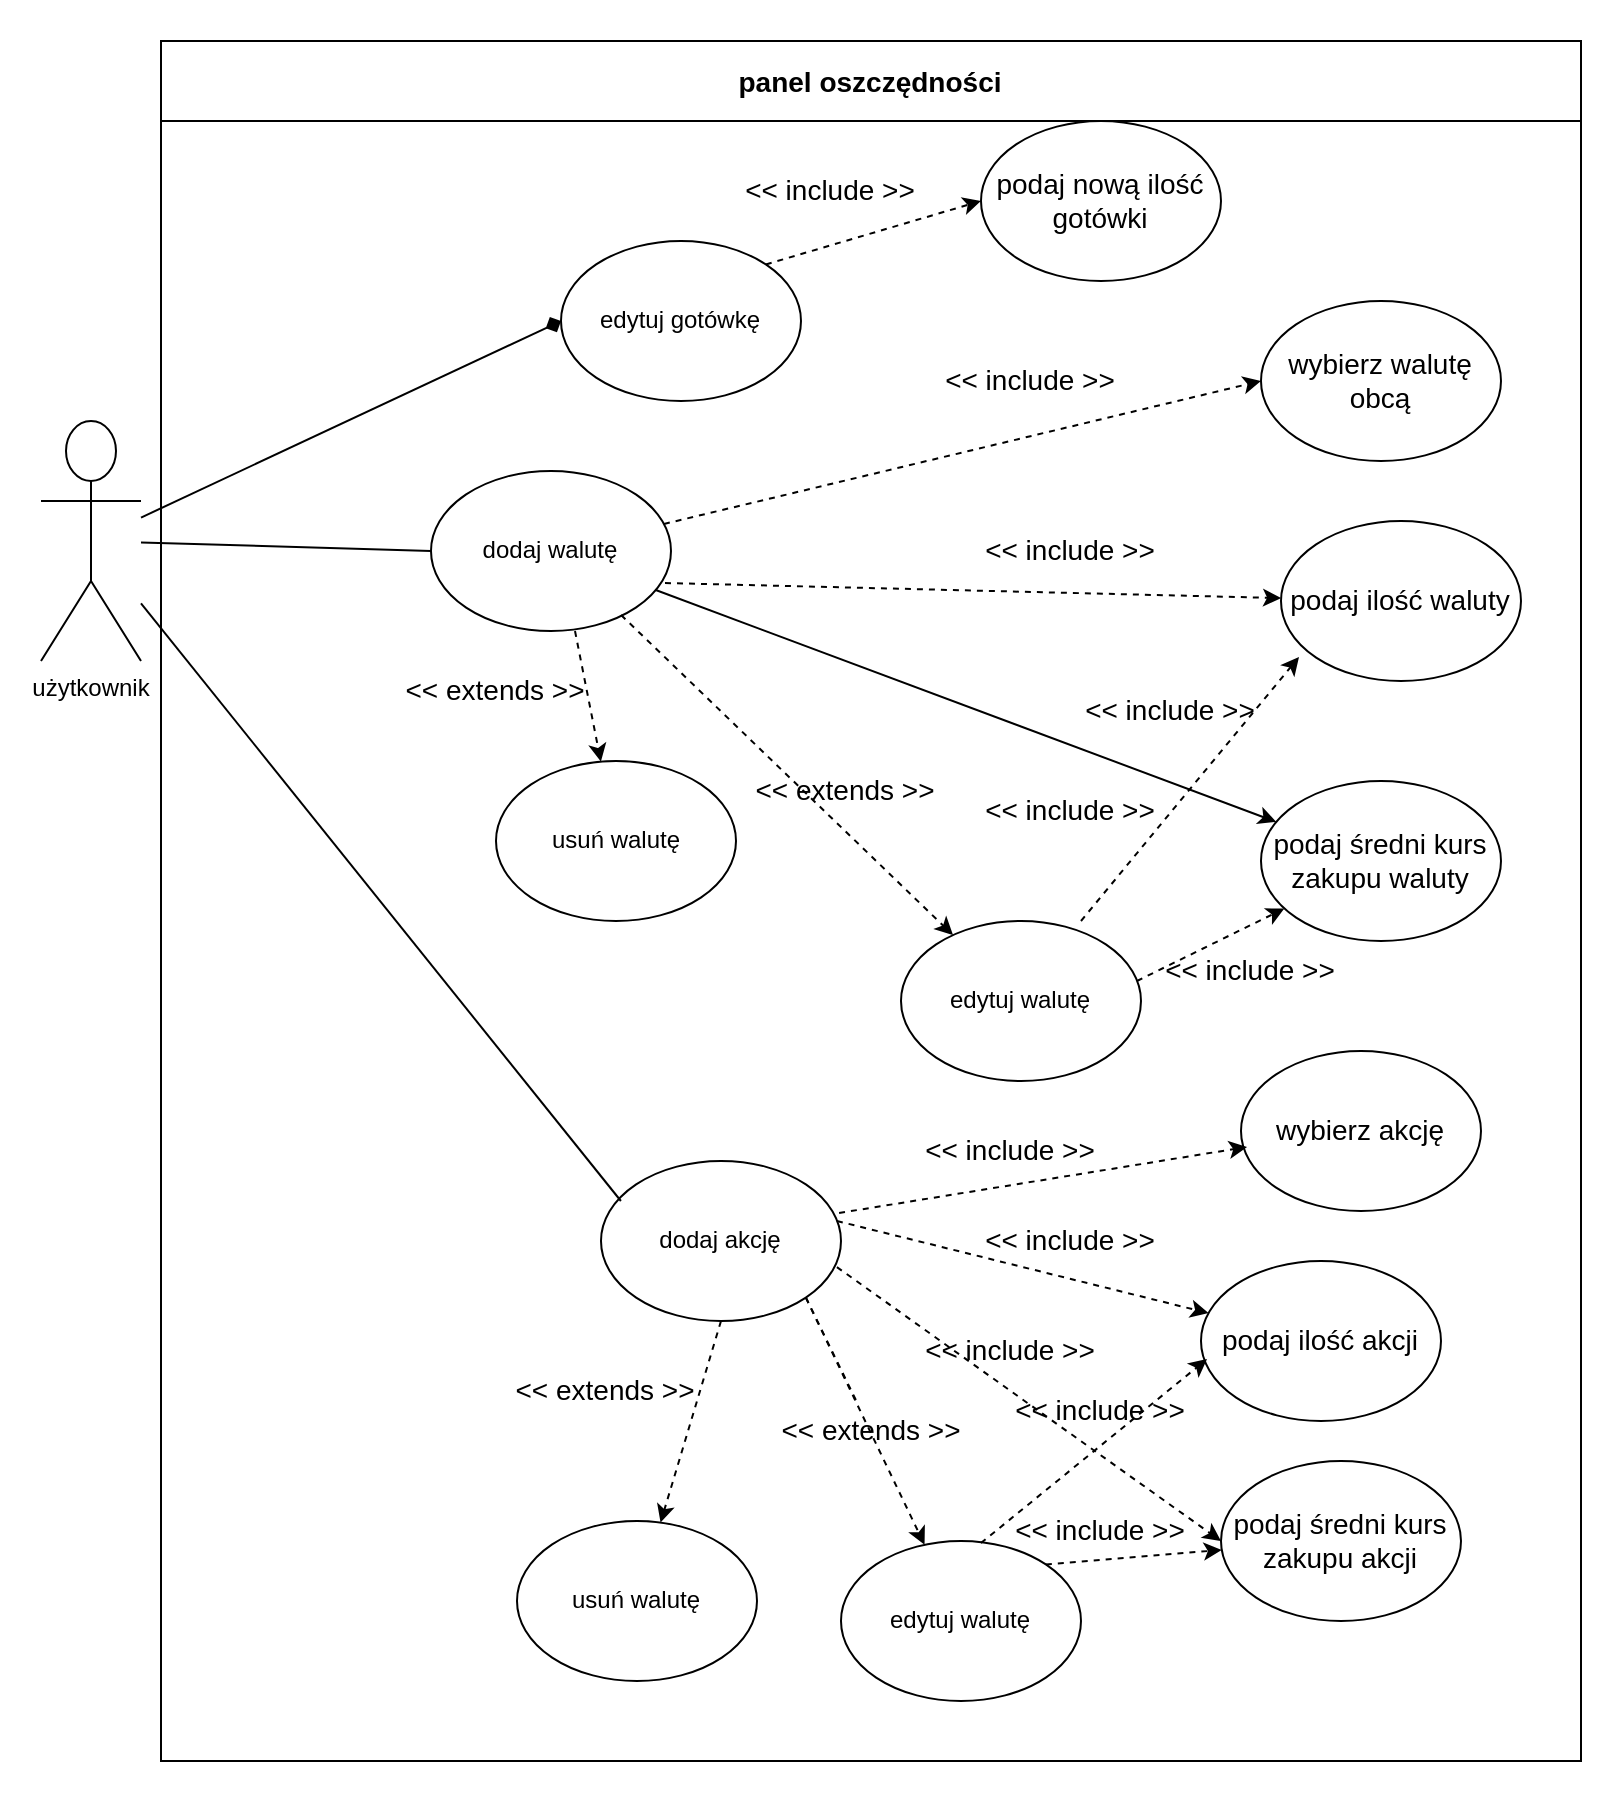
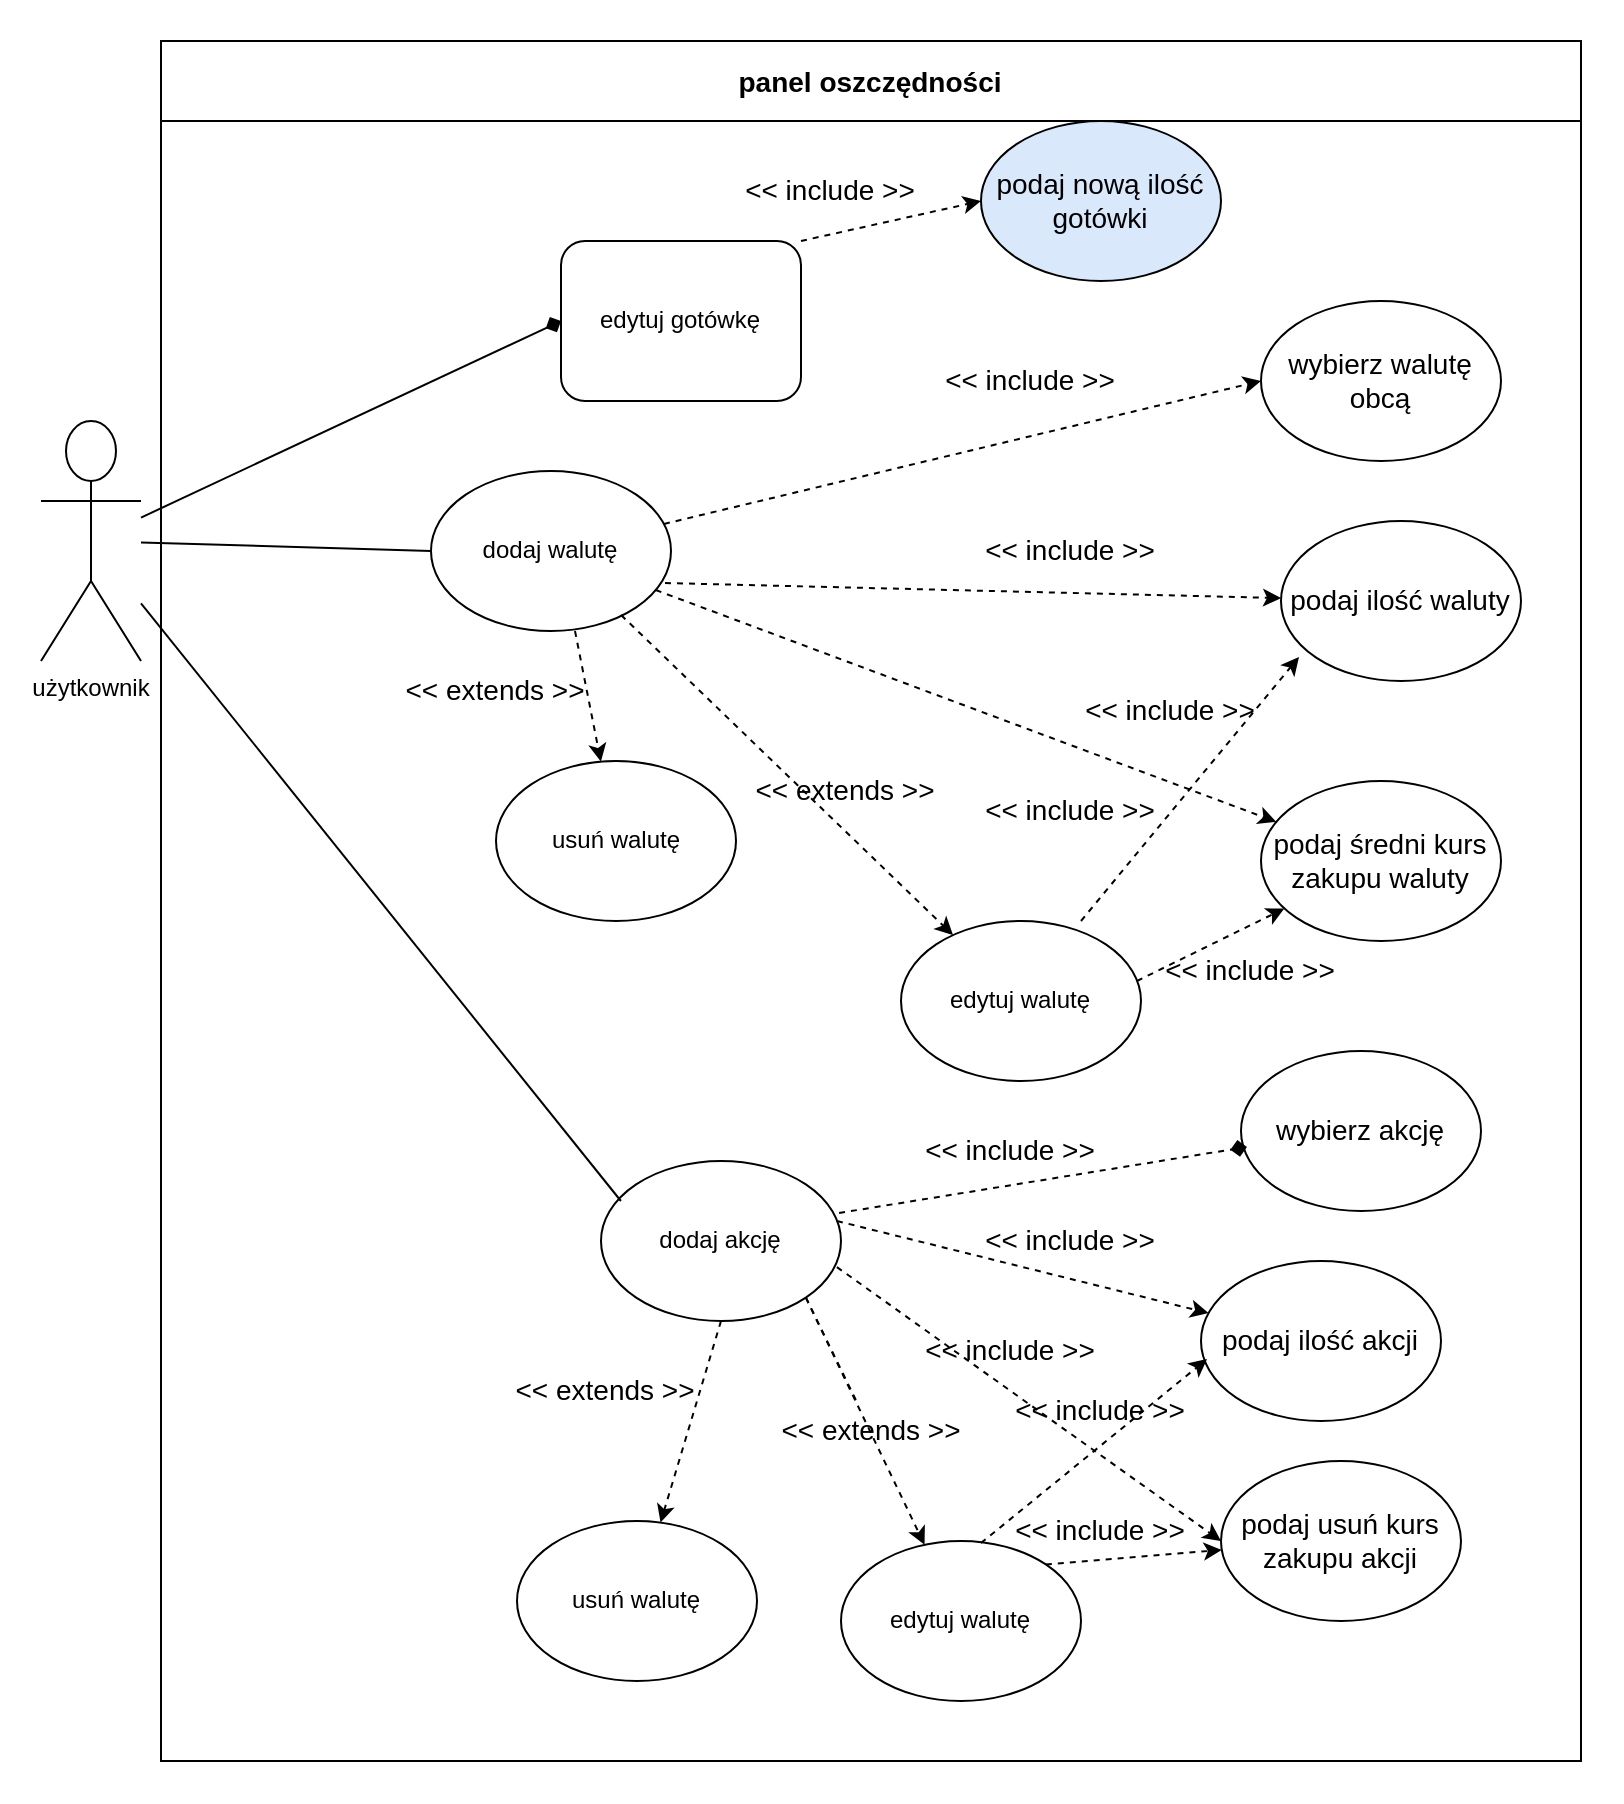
node "podaj nową ilość gotówki": fillcolor #ffffff -> #dae8fc
node "edytuj gotówkę": shape ellipse -> rounded rectangle
edge "dodaj walutę" -> "podaj średni kurs zakupu waluty": style solid -> dashed
edge "dodaj akcję" -> "wybierz akcję": arrowhead classic -> diamond
node "podaj średni kurs zakupu akcji": label "podaj średni kurs zakupu akcji" -> "podaj usuń kurs zakupu akcji"
